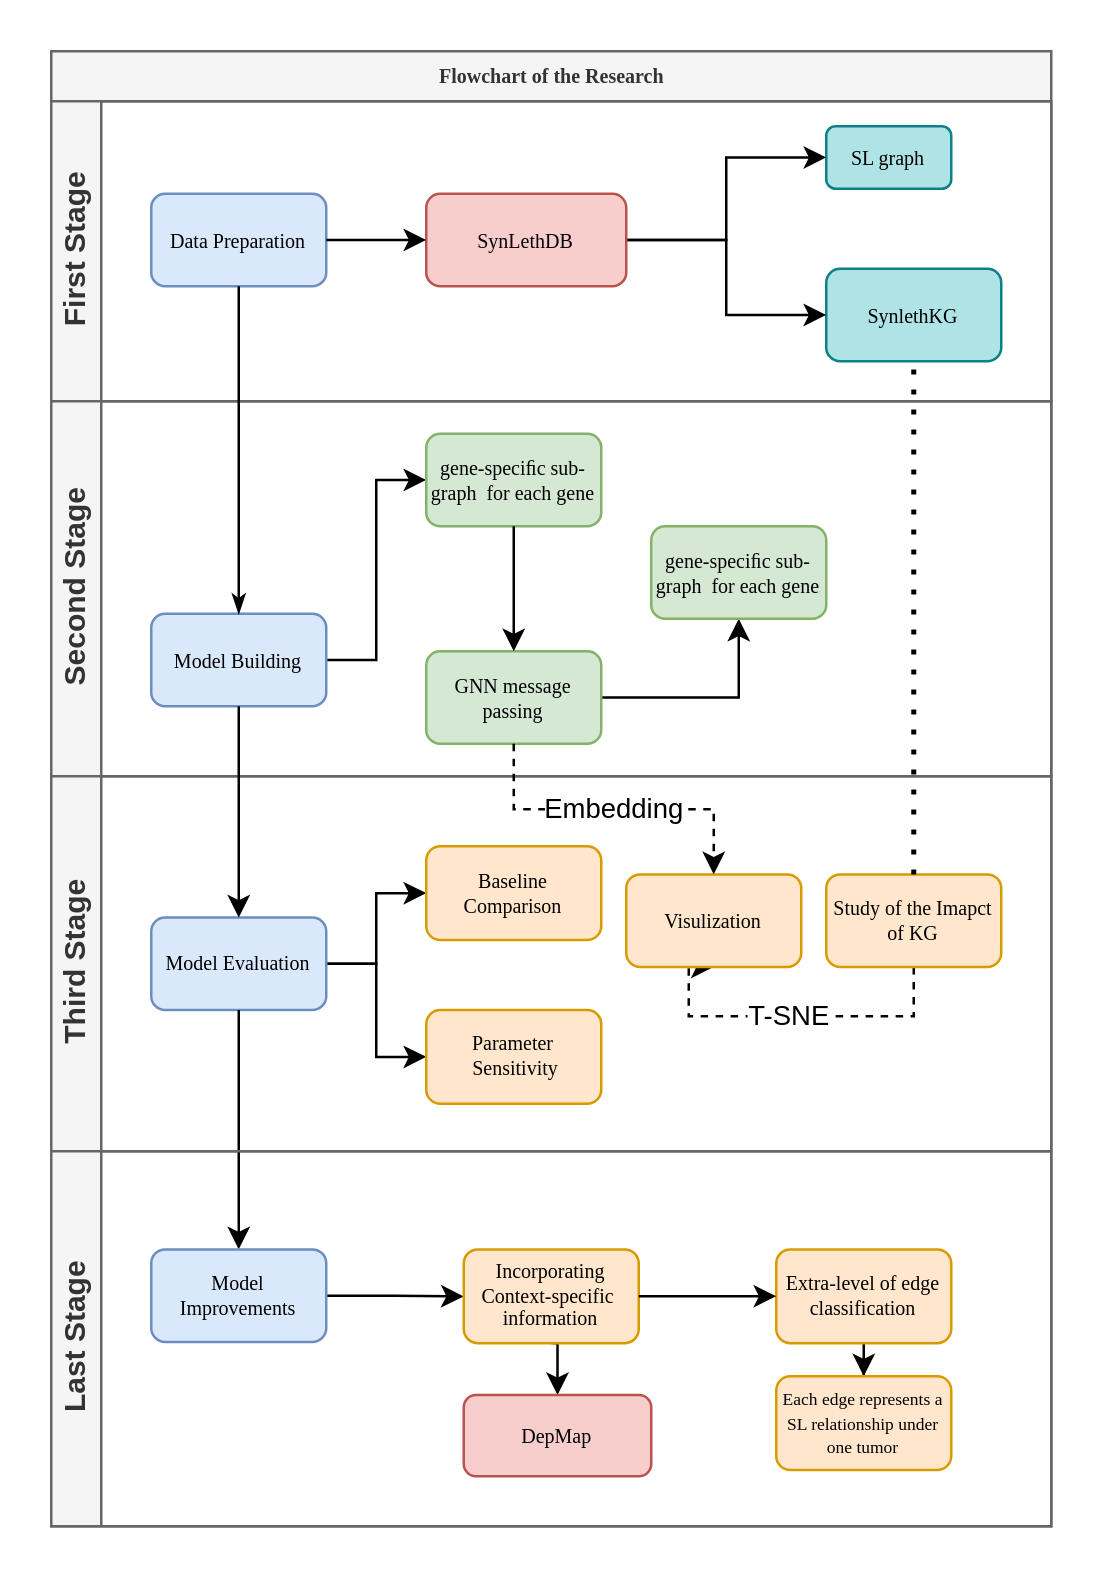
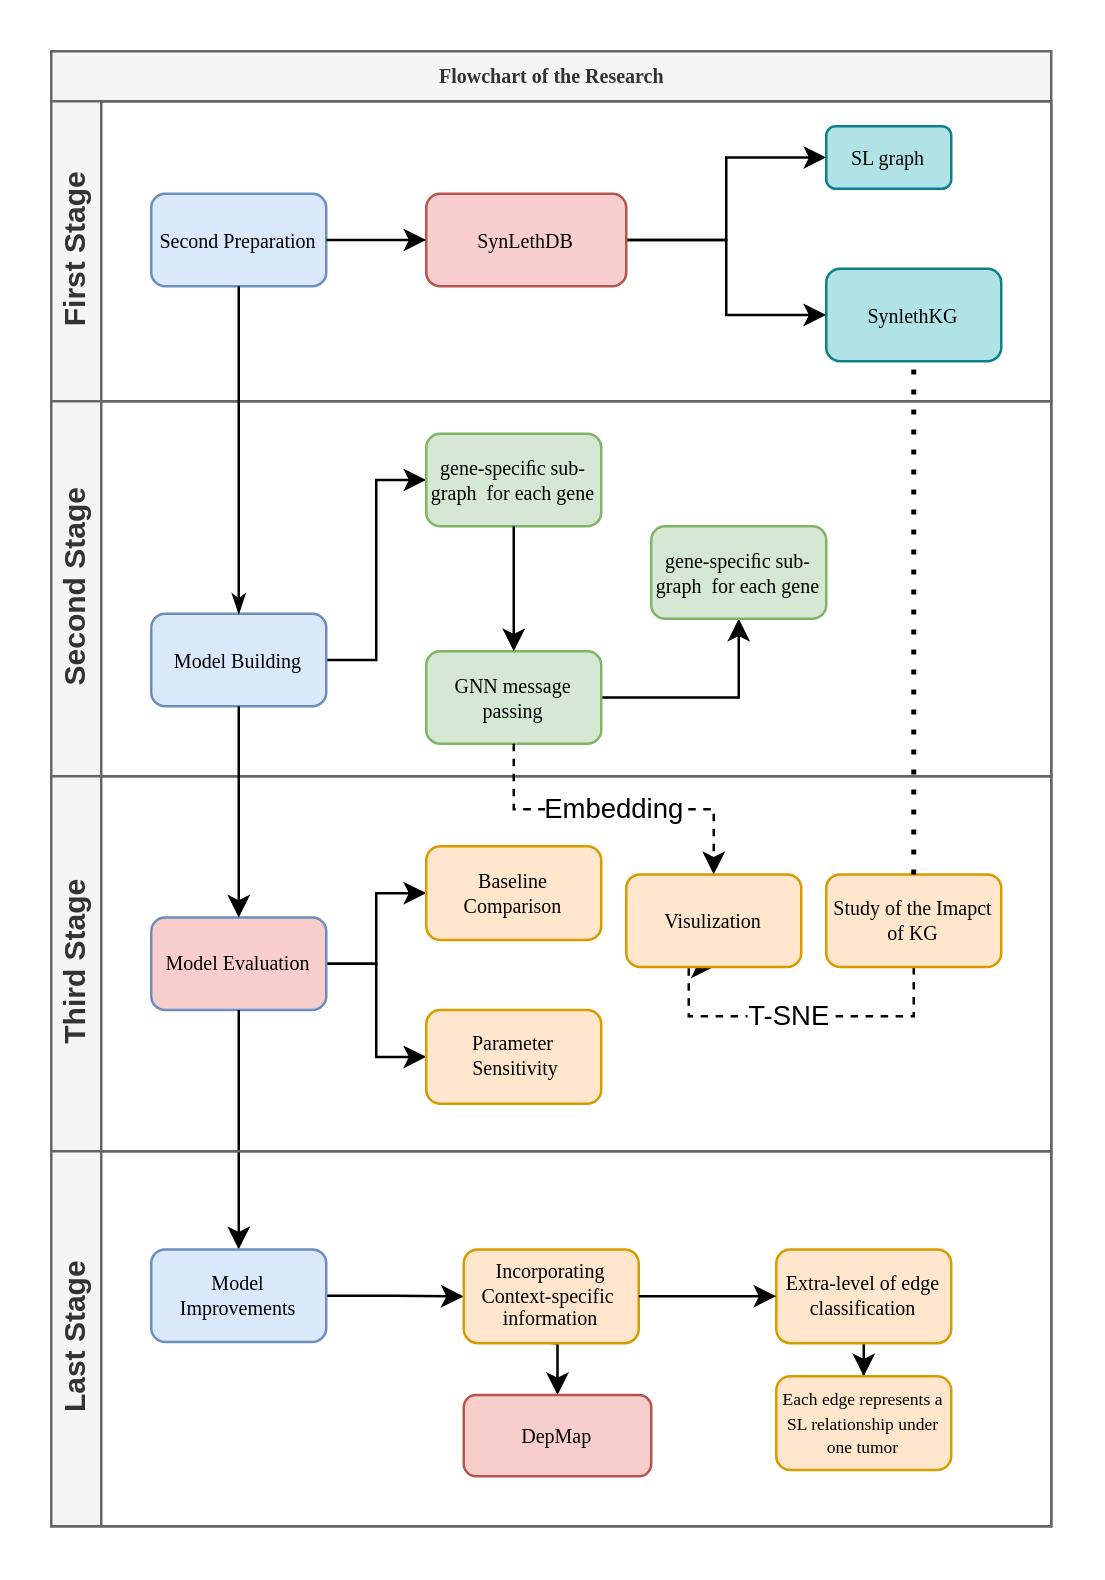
node "Data Preparation": label "Data Preparation" -> "Second Preparation"
node "Model Evaluation": fillcolor #dae8fc -> #f8cecc
